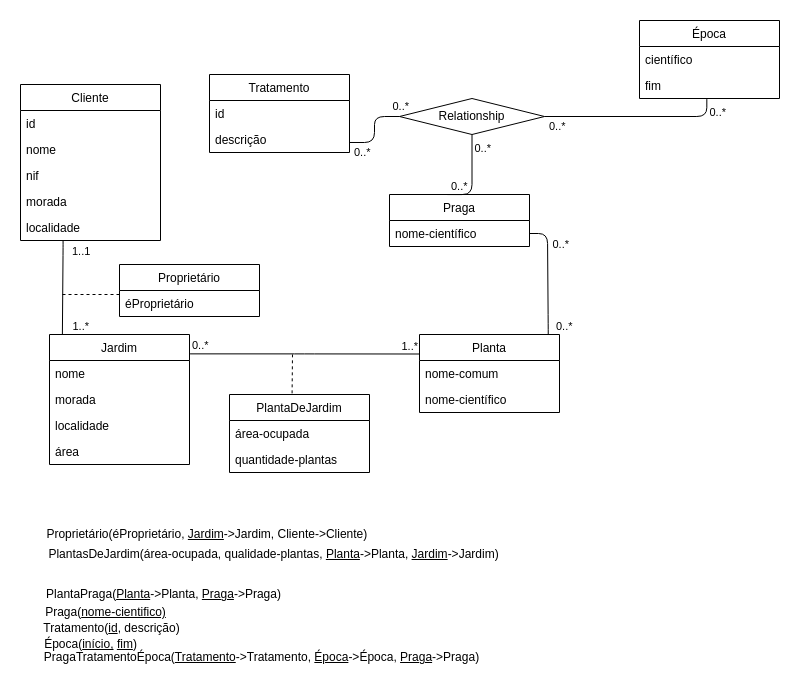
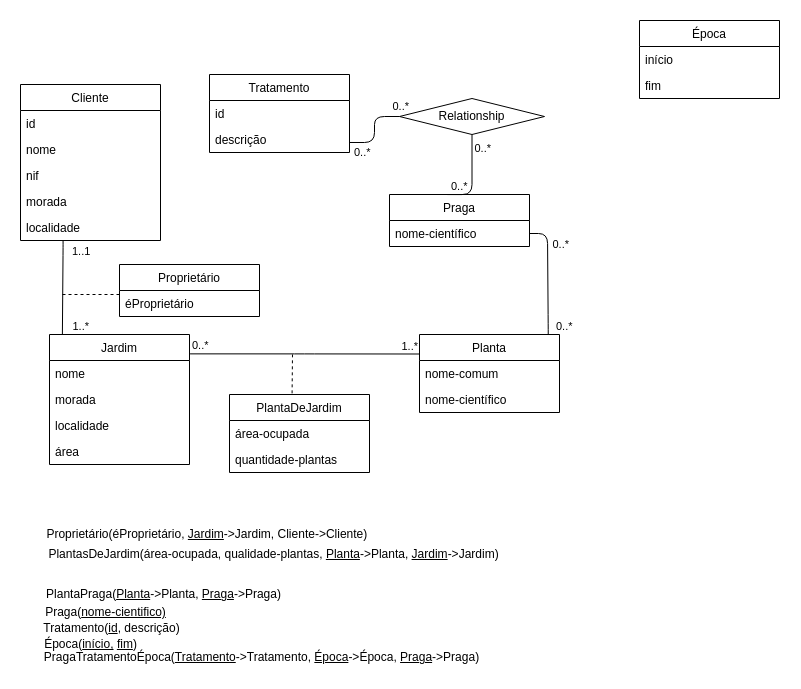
node "científico": label "científico" -> "início"
edge "fim" -- "Relationship": removed, labels "0..*", "0..*"
